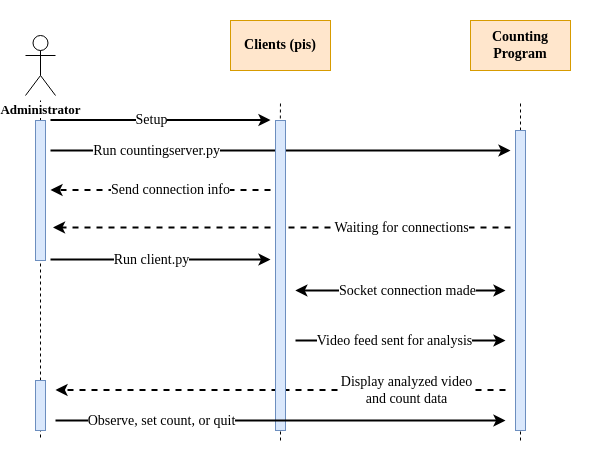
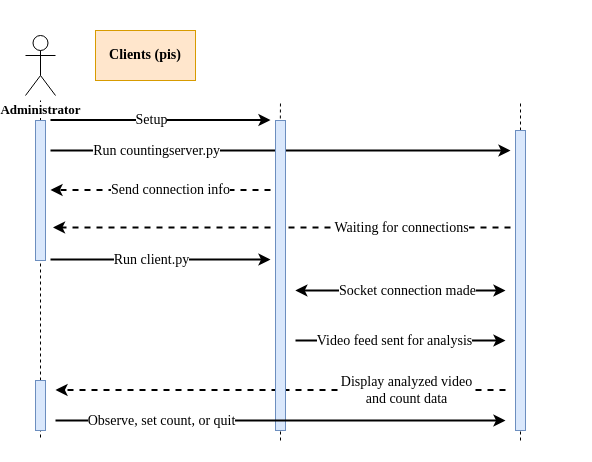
node "Clients (pis)": moved (281, 46) -> (146, 56)
node "Counting Program": removed
